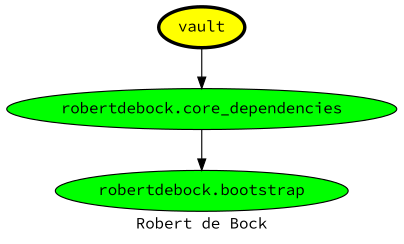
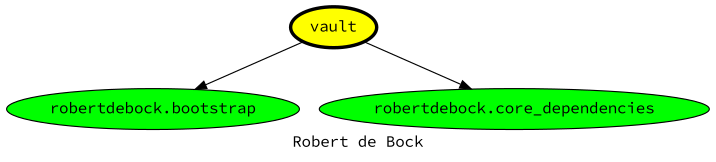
edge "robertdebock.core_dependencies" -> "robertdebock.bootstrap": now "vault" -> "robertdebock.bootstrap"
